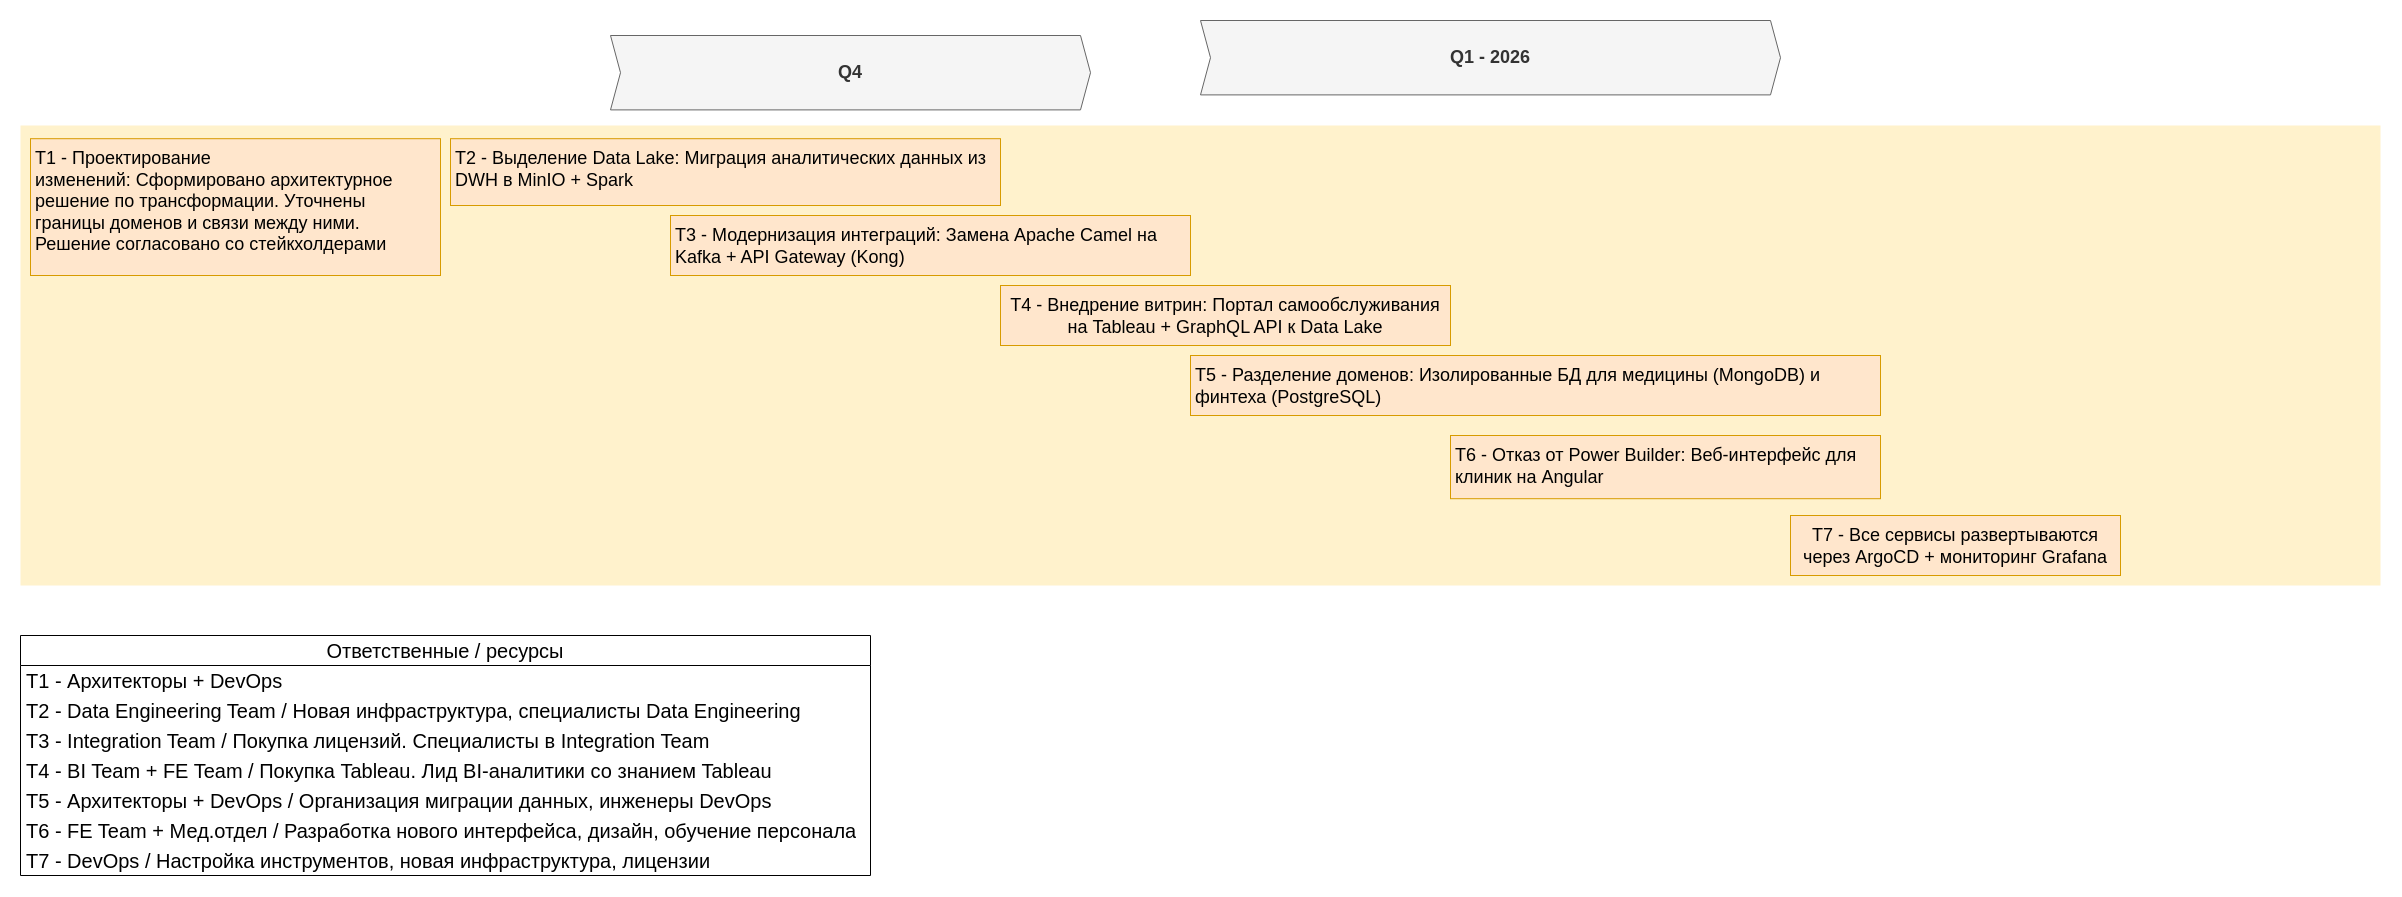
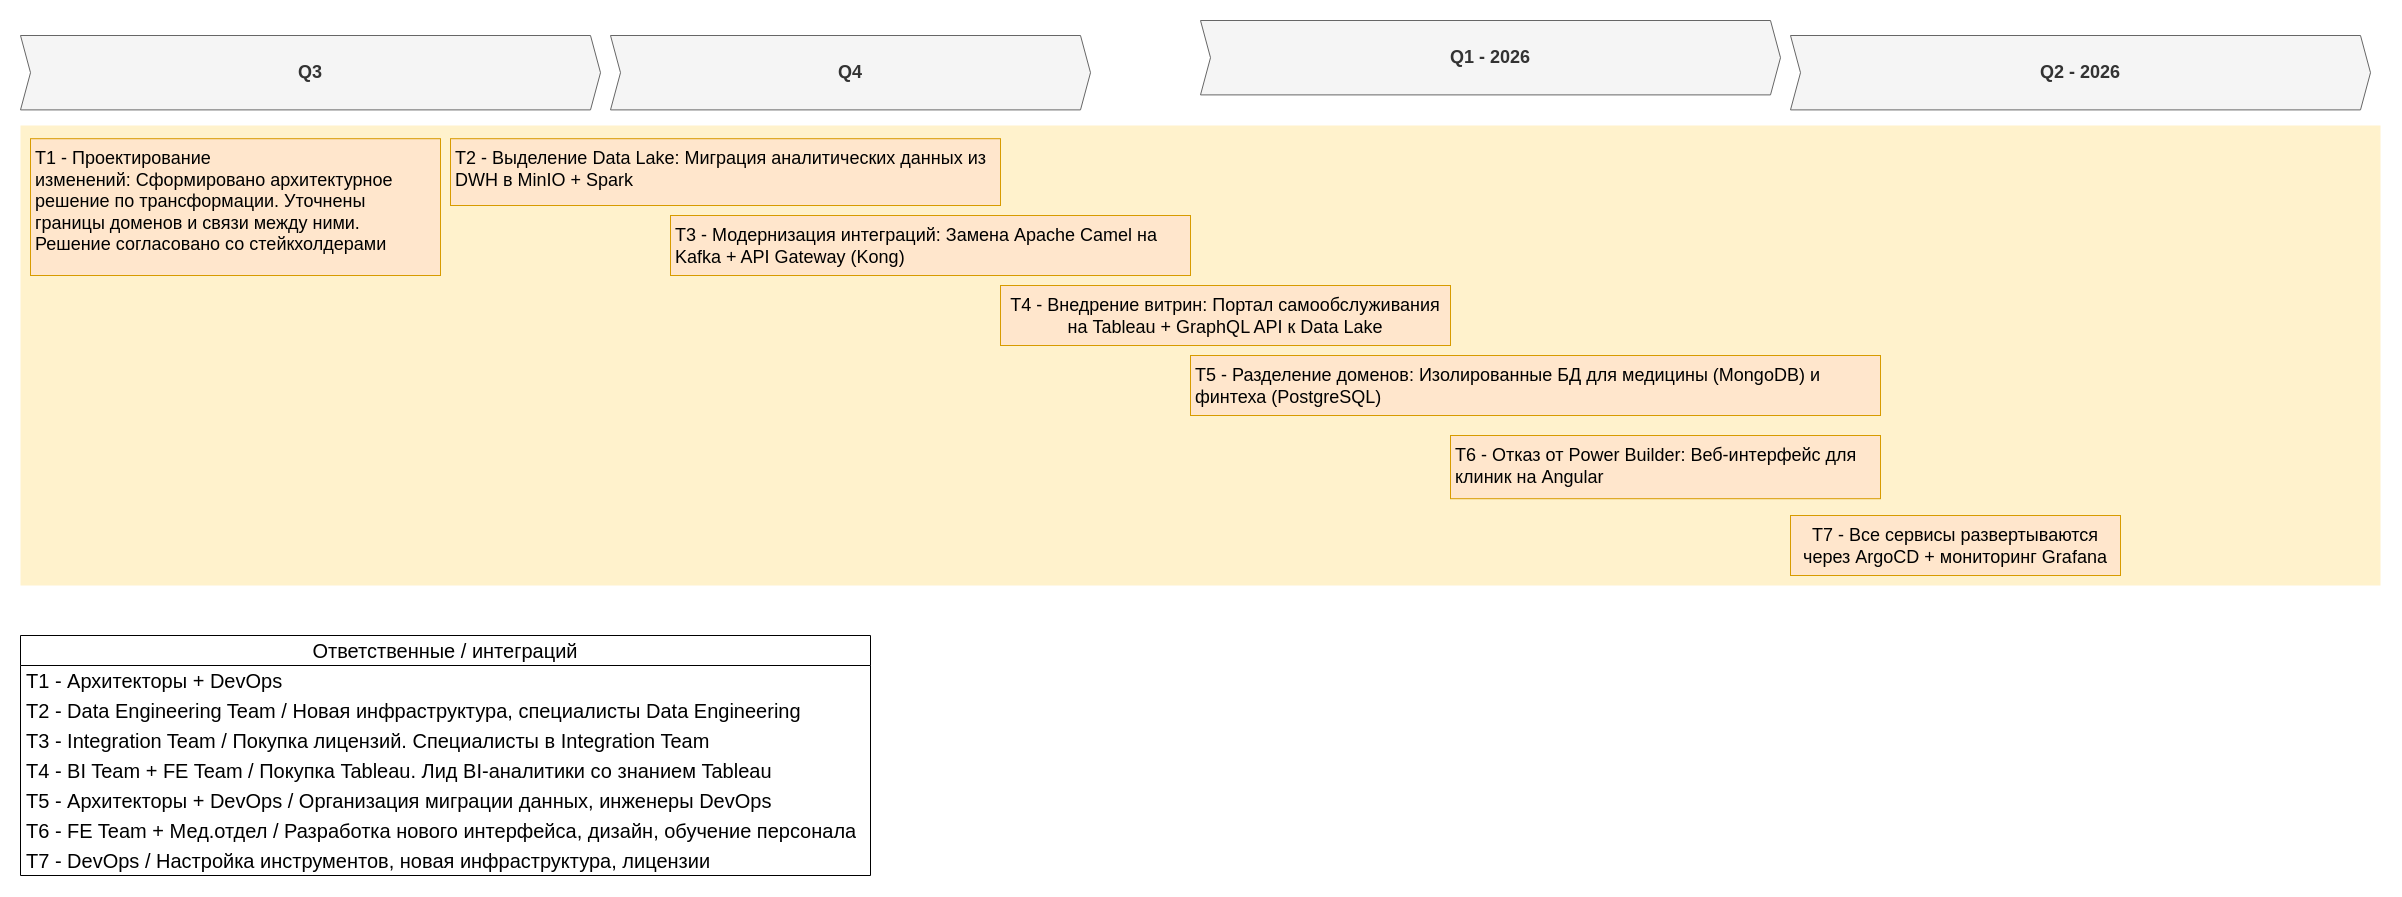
node "Q3": added
node "Q2 - 2026": added
node "Ответственные / ресурсы": label "Ответственные / ресурсы" -> "Ответственные / интеграций"
